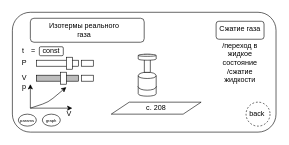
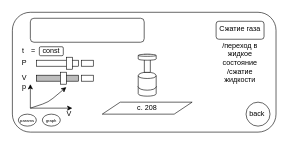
node "Изотермы реального газа": removed
node "c. 208": moved (156, 108) -> (147, 108)
node "back": style dashed -> solid
